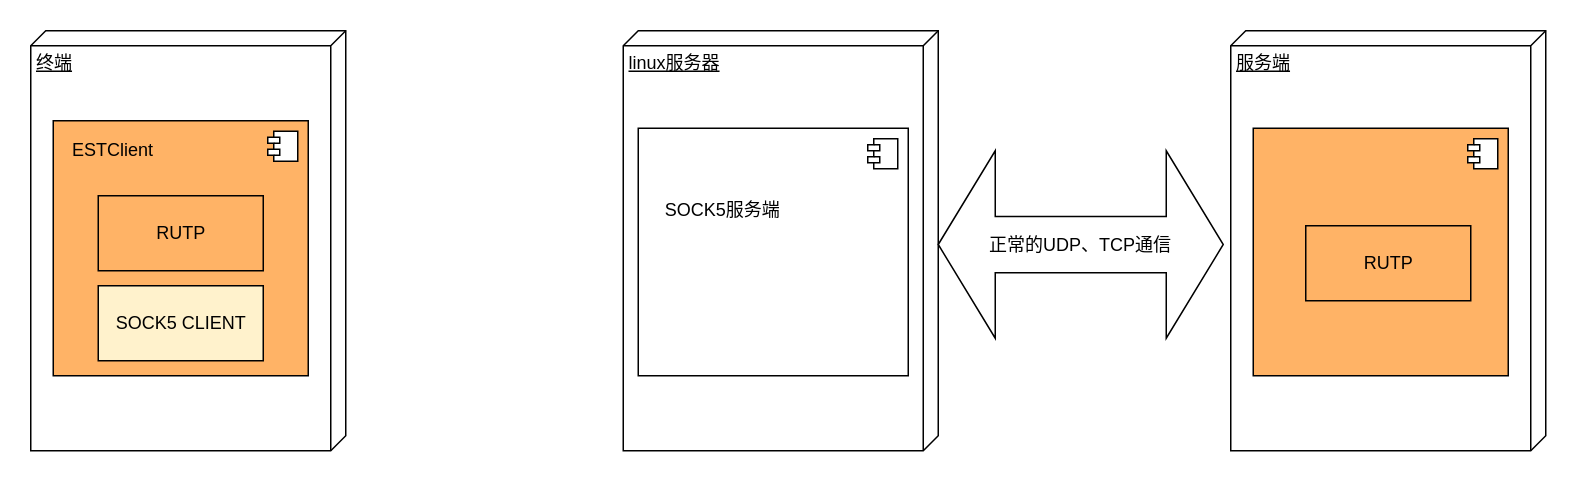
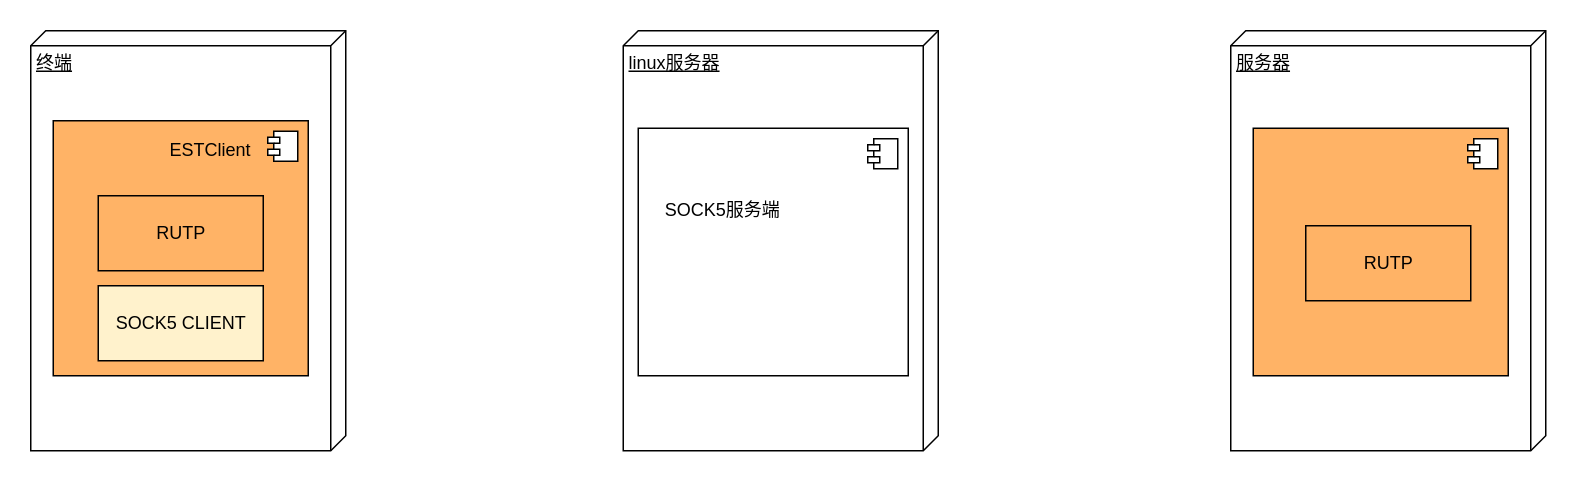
node "服务端": label "服务端" -> "服务器"
node "ESTClient": moved (113, 151) -> (211, 151)
node "正常的UDP、TCP通信": removed
